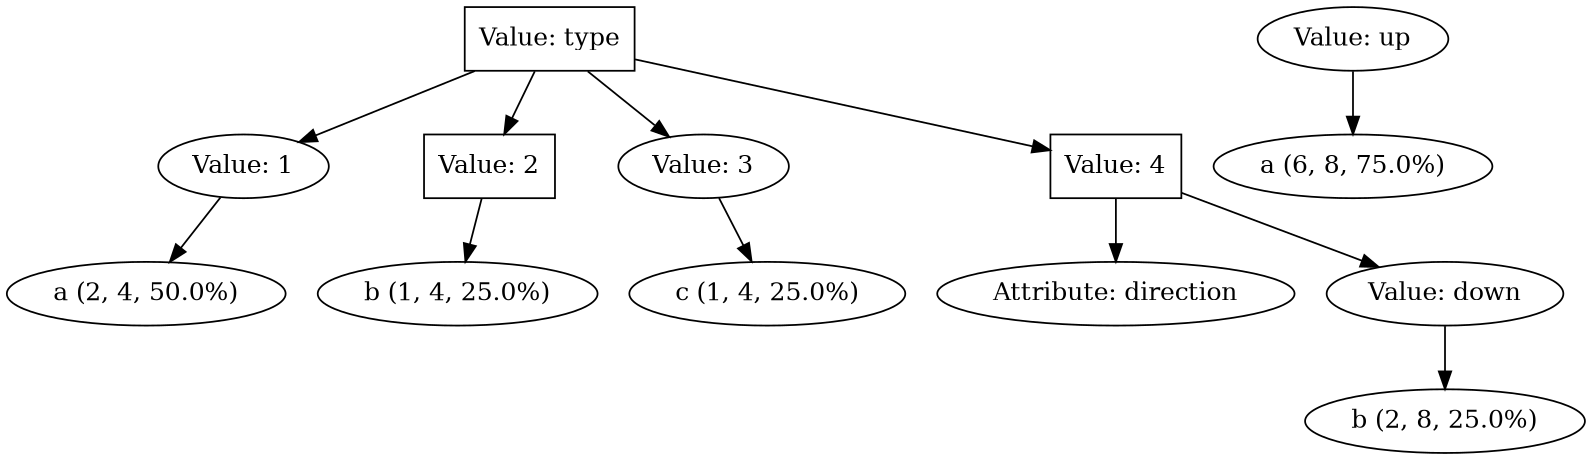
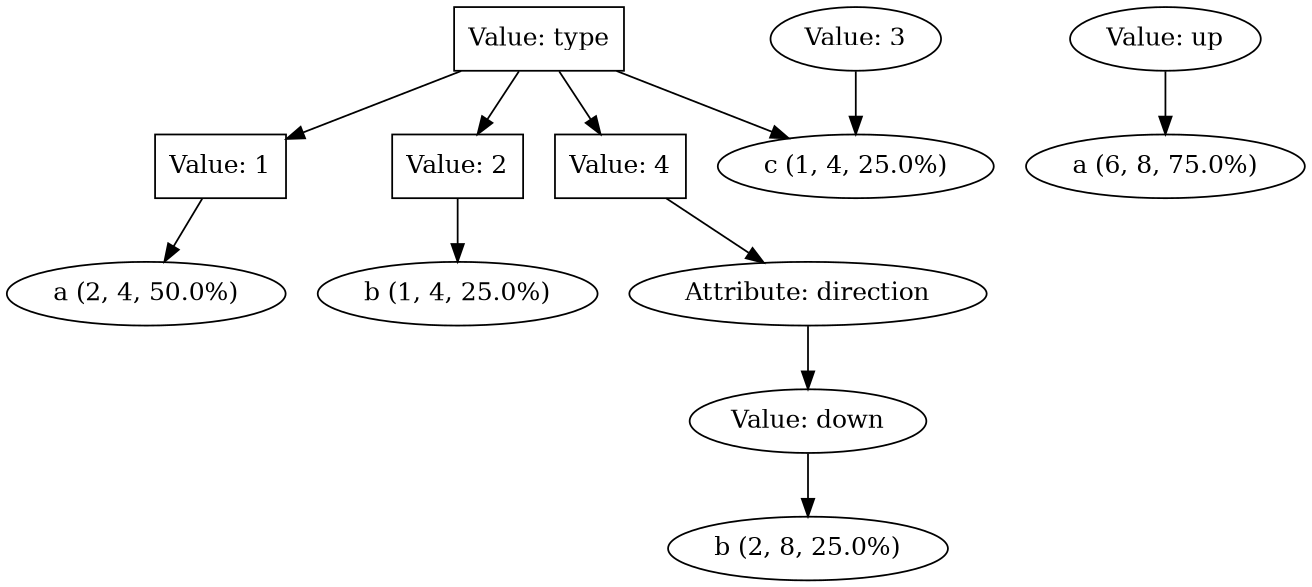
edge "Value: type" -> "Value: 3": now "Value: type" -> "c (1, 4, 25.0%)"
node "Value: 1": shape ellipse -> box
edge "Value: 4" -> "Value: down": now "Attribute: direction" -> "Value: down"
